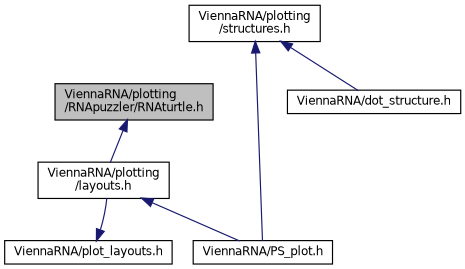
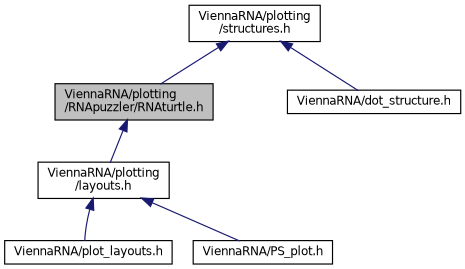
edge "ViennaRNA/PS_plot.h" -> "ViennaRNA/plotting /structures.h": now "ViennaRNA/plotting /RNApuzzler/RNAturtle.h" -> "ViennaRNA/plotting /structures.h"
edge "ViennaRNA/plotting /layouts.h" -> "ViennaRNA/plot_layouts.h": reversed
